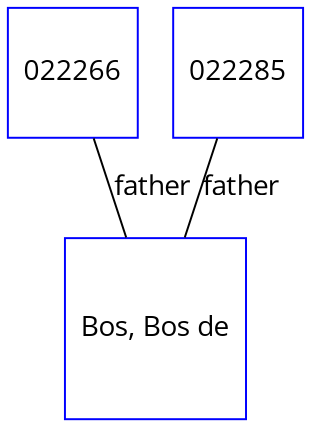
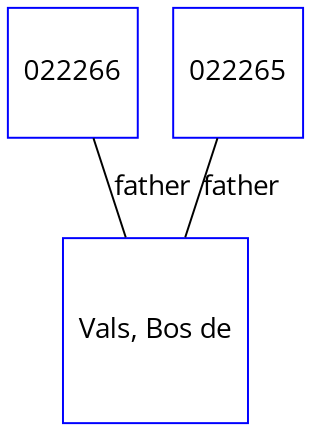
node "022285": label "022285" -> "022265"
node "Bos, Bos de": label "Bos, Bos de" -> "Vals, Bos de"
